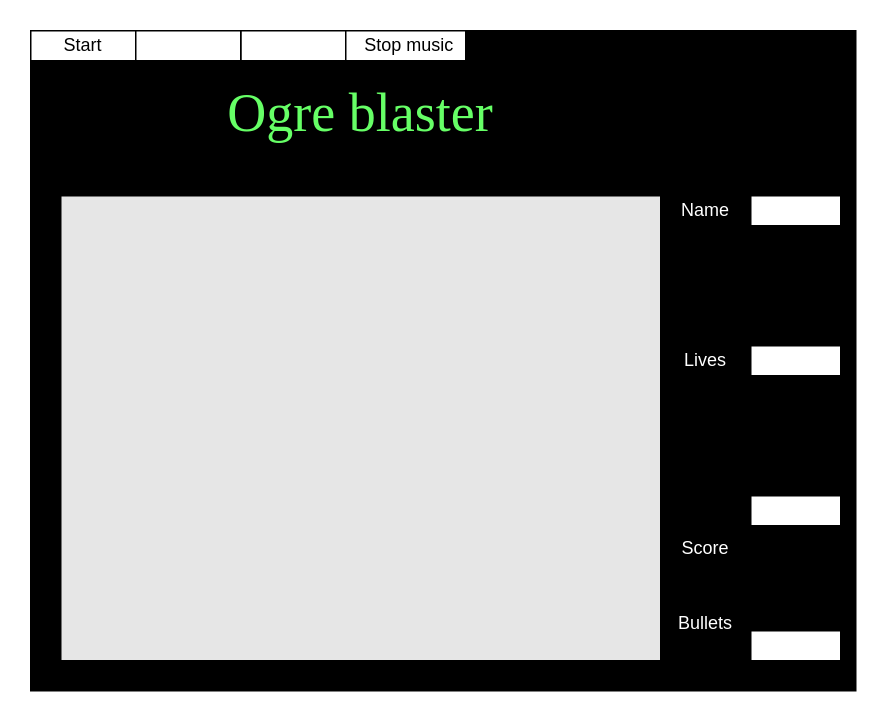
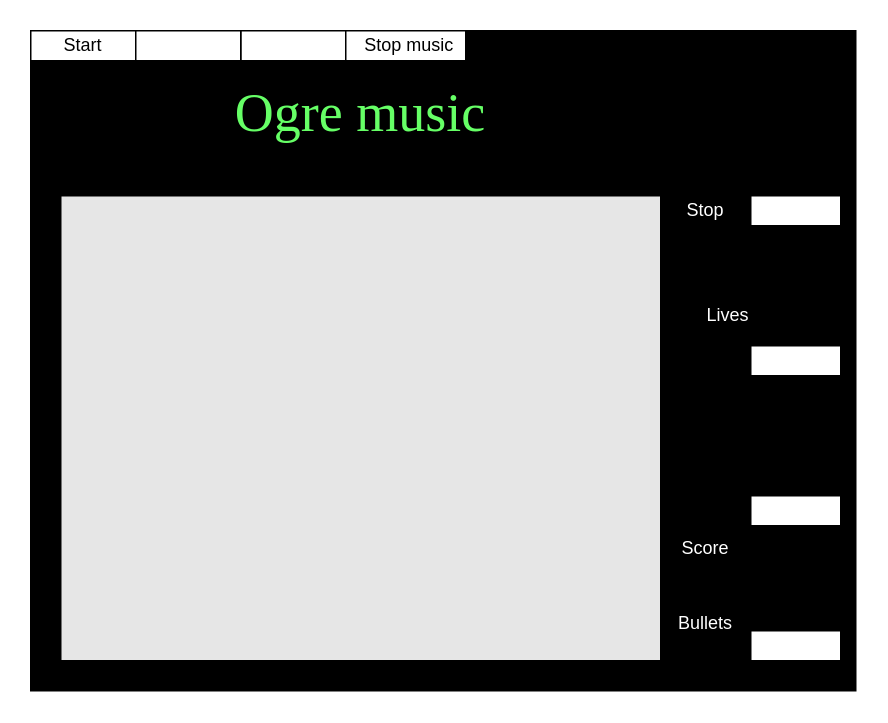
node "Ogre blaster": label "Ogre blaster" -> "Ogre music"
node "Name": label "Name" -> "Stop"
node "Lives": moved (706, 361) -> (728, 316)
